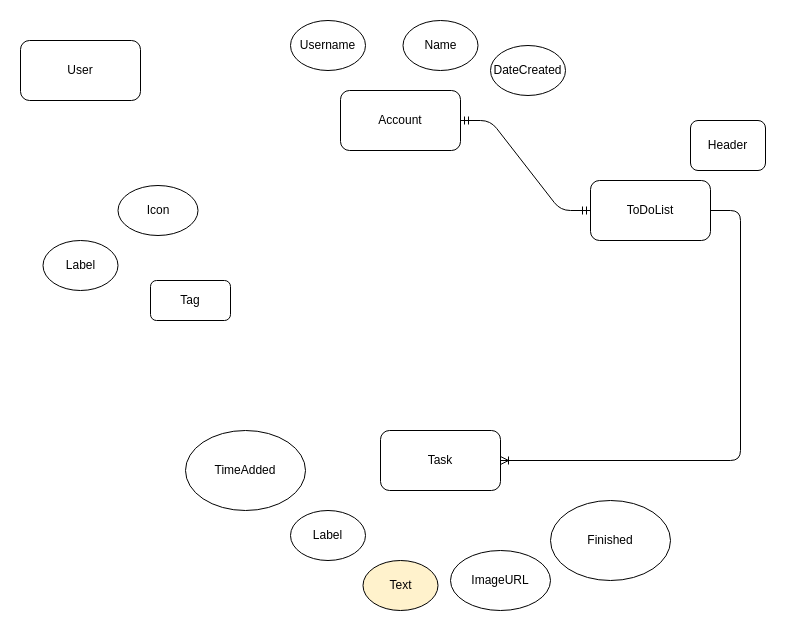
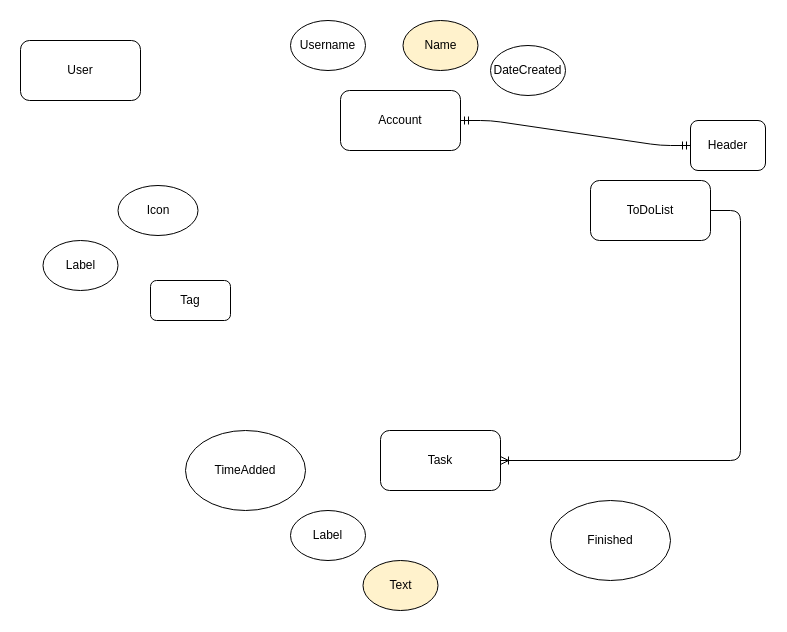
node "Name": fillcolor #ffffff -> #fff2cc
edge "Account" -- "ToDoList": now "Account" -- "Header"
node "ImageURL": removed
